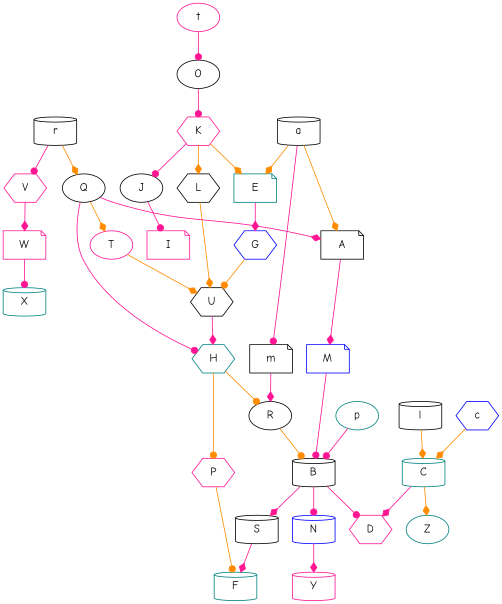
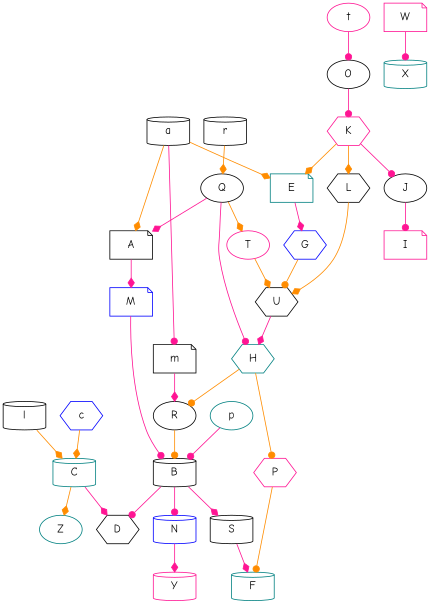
node "V": removed
node "D": color deeppink -> black
